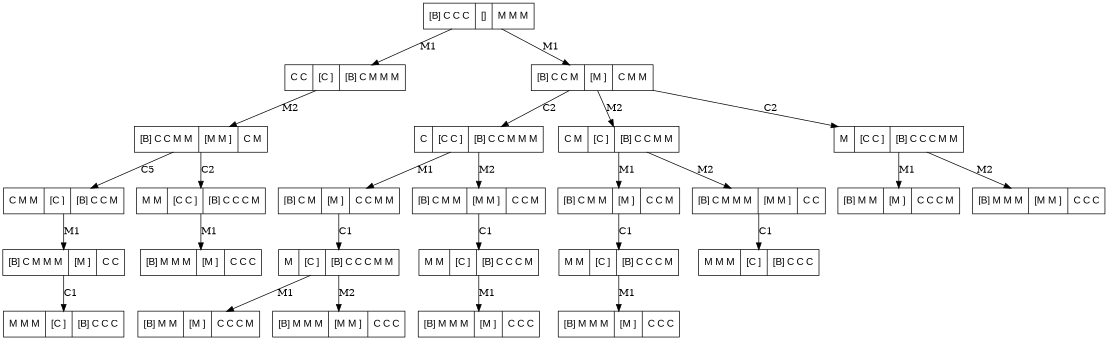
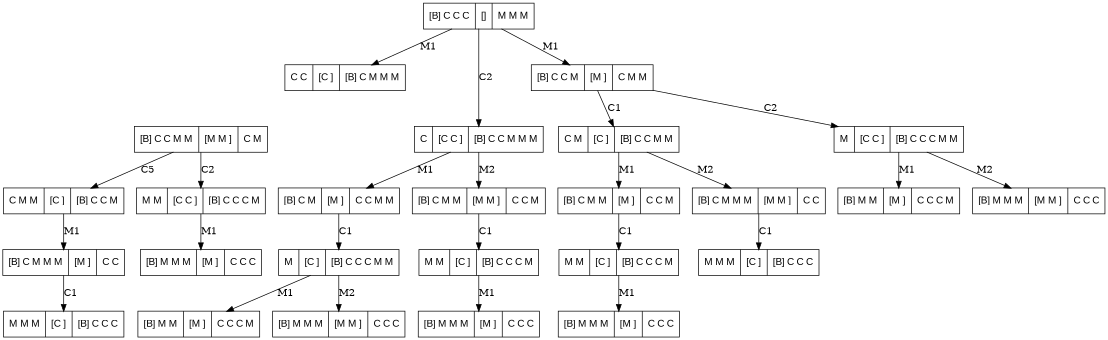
edge "C C" -> "[B] C C M M": removed, label "M2"
edge "[B] C C M" -> "C": now "[B] C C C" -> "C"
edge "[B] C C M" -> "C M": label "M2" -> "C1"
